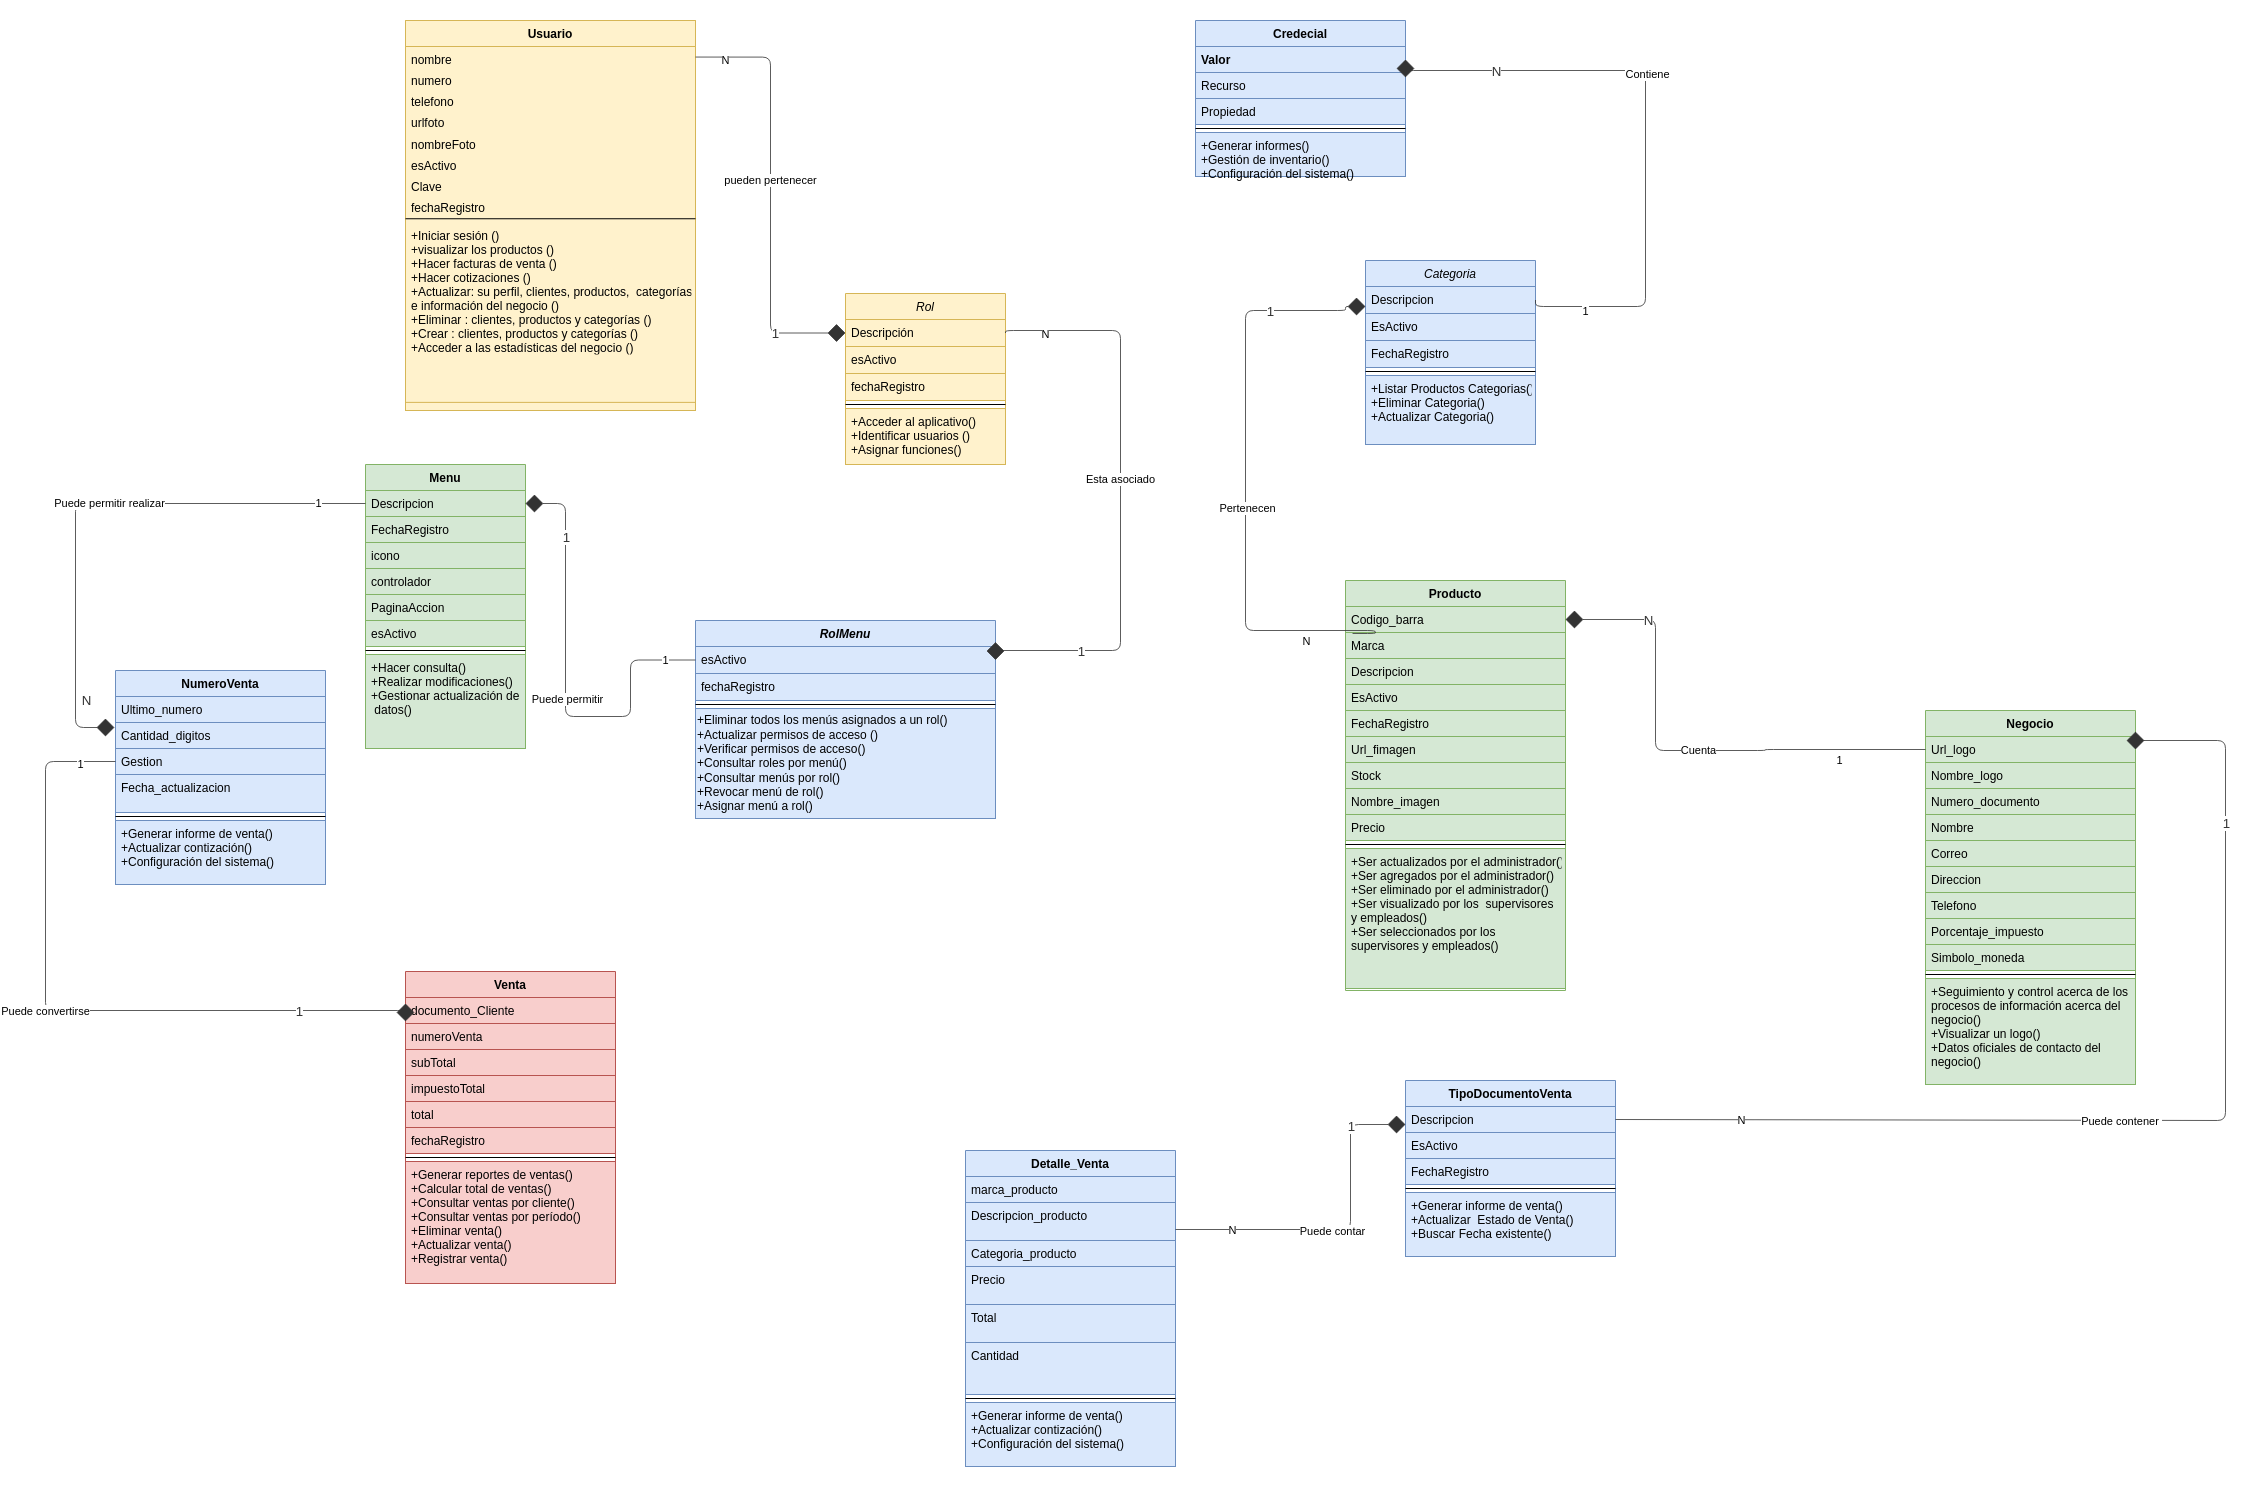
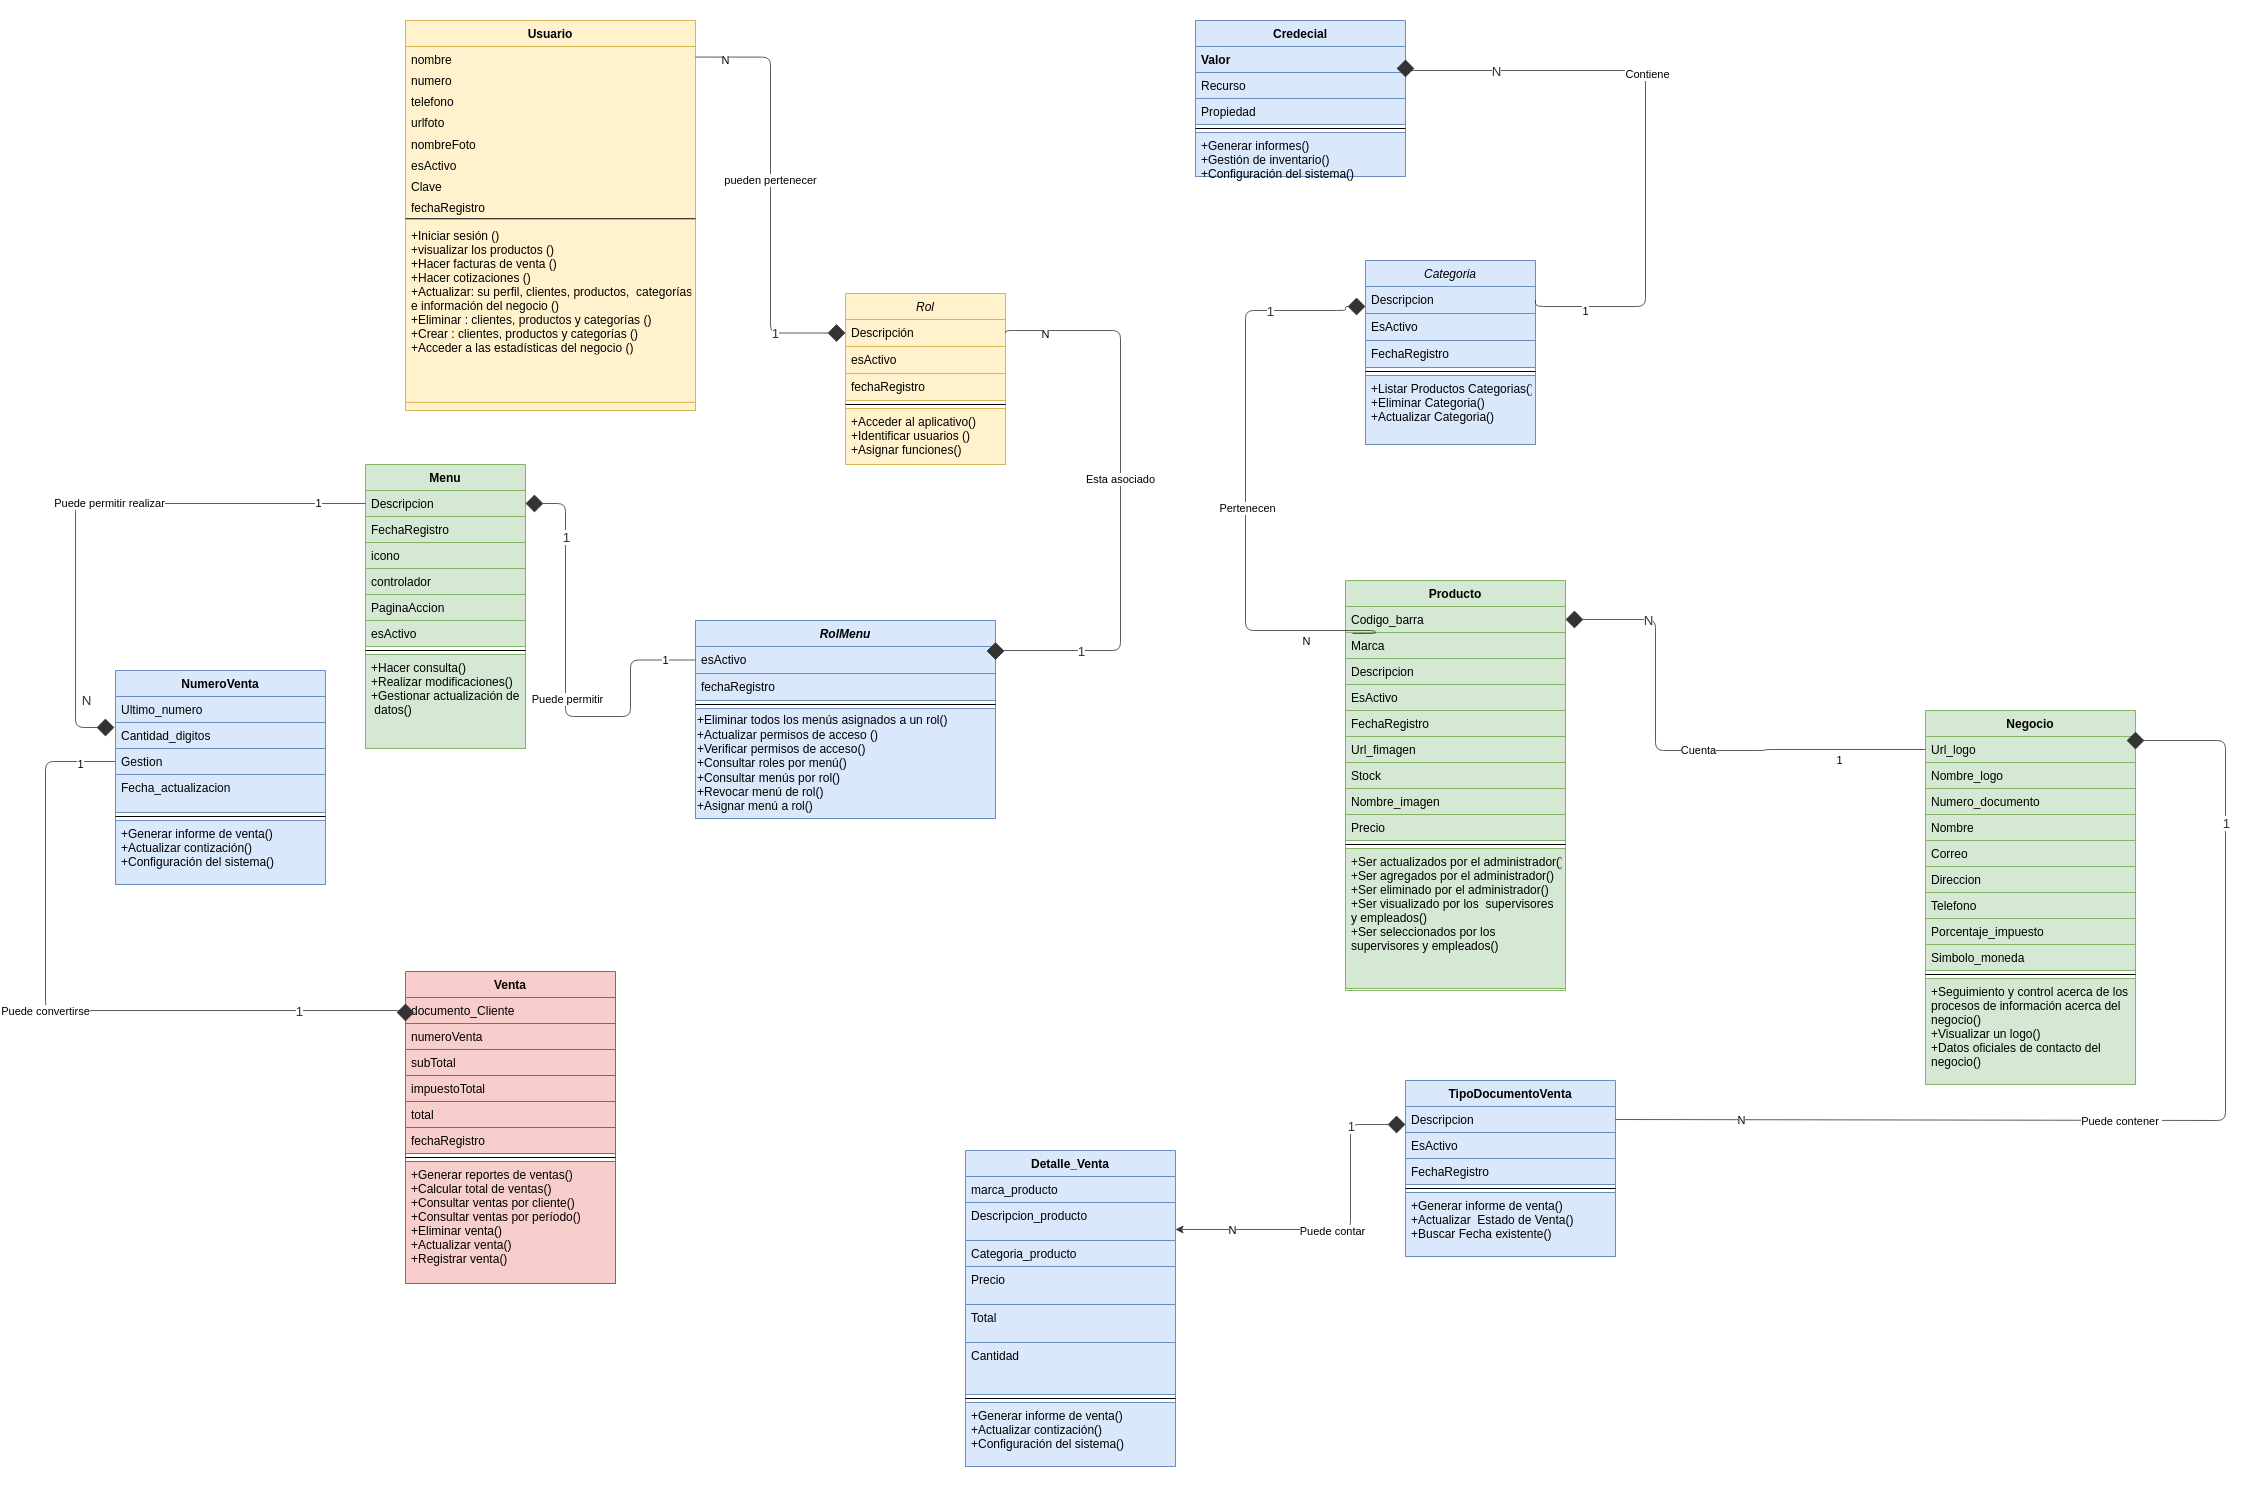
edge "Detalle_Venta" -> "TipoDocumentoVenta": arrowhead none -> classic
